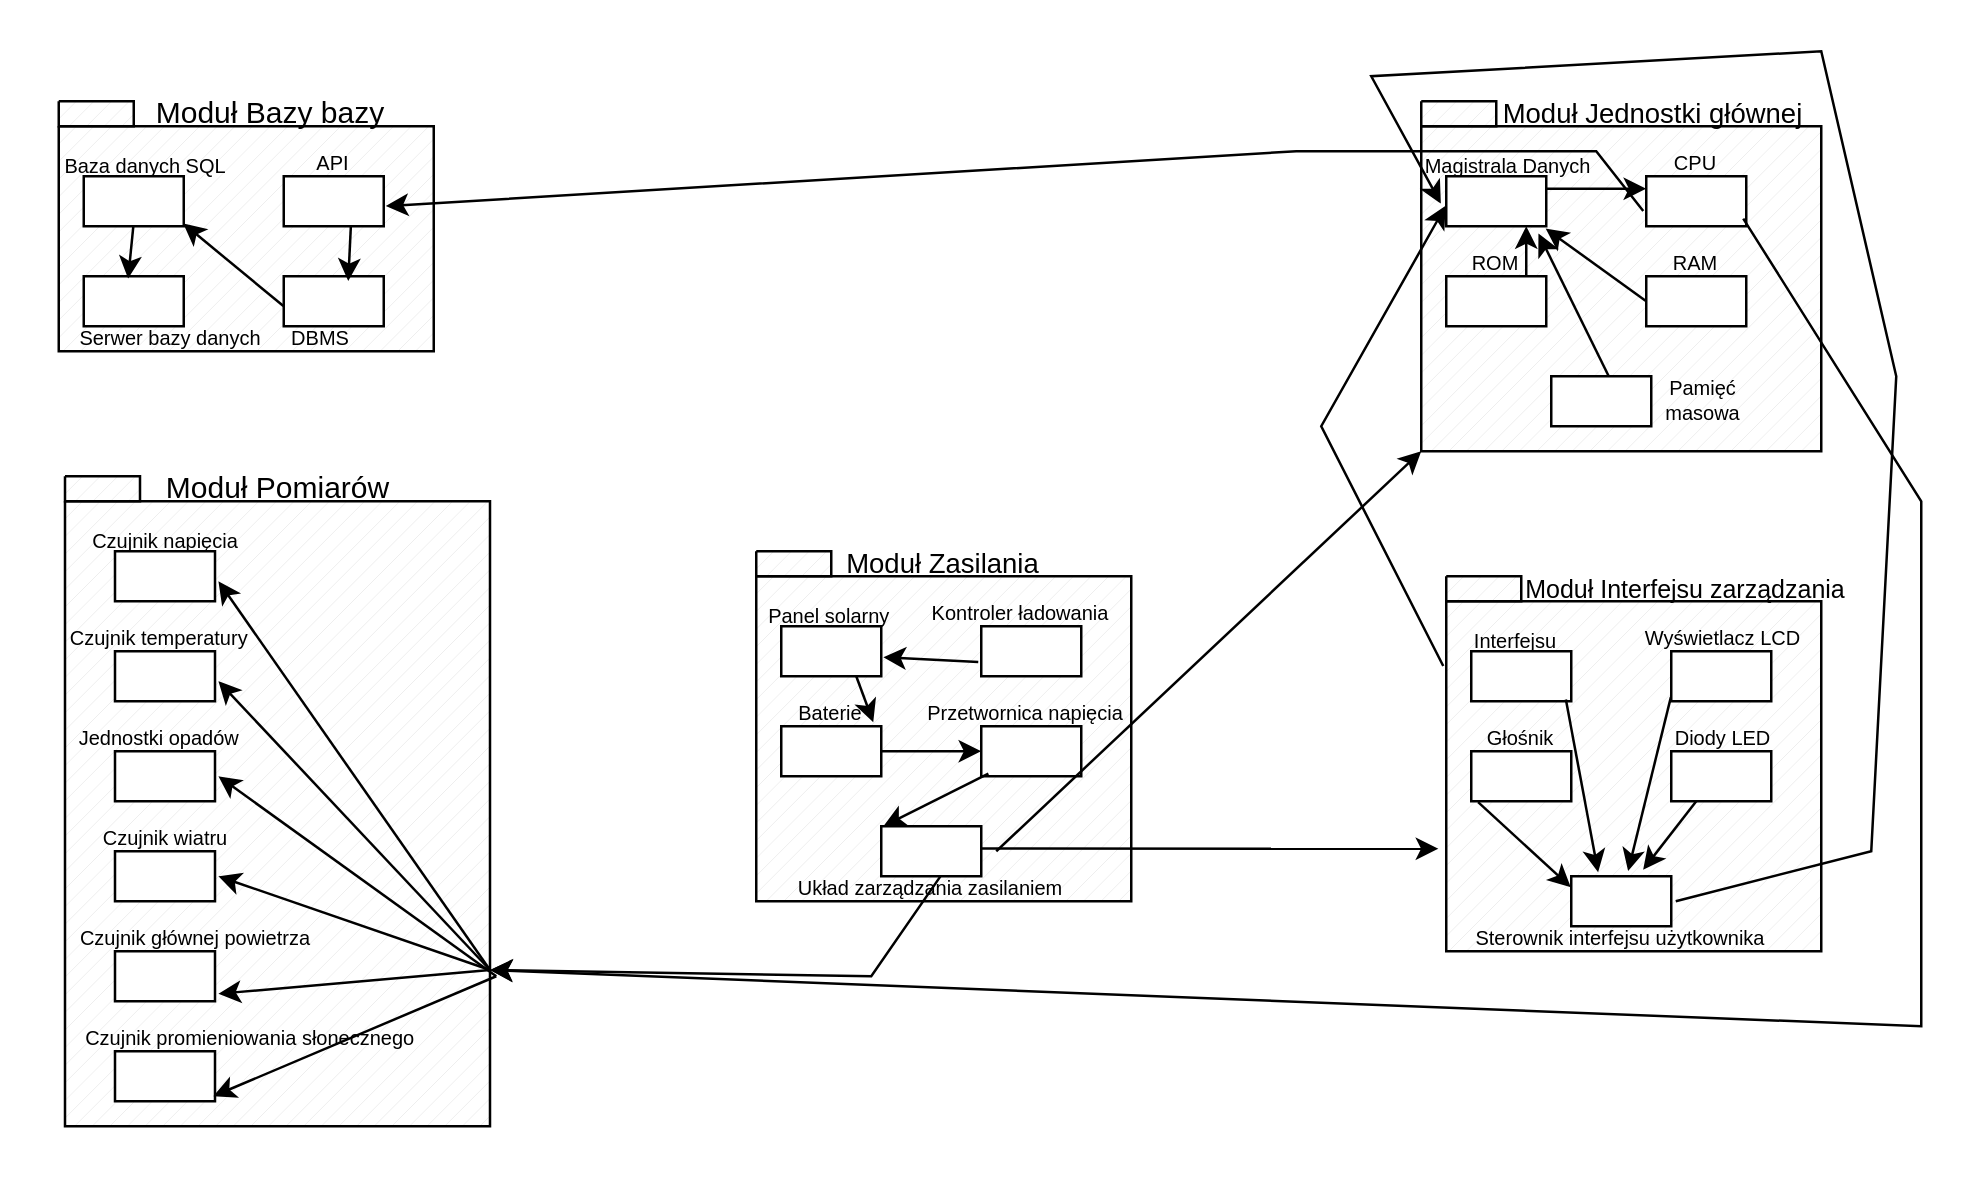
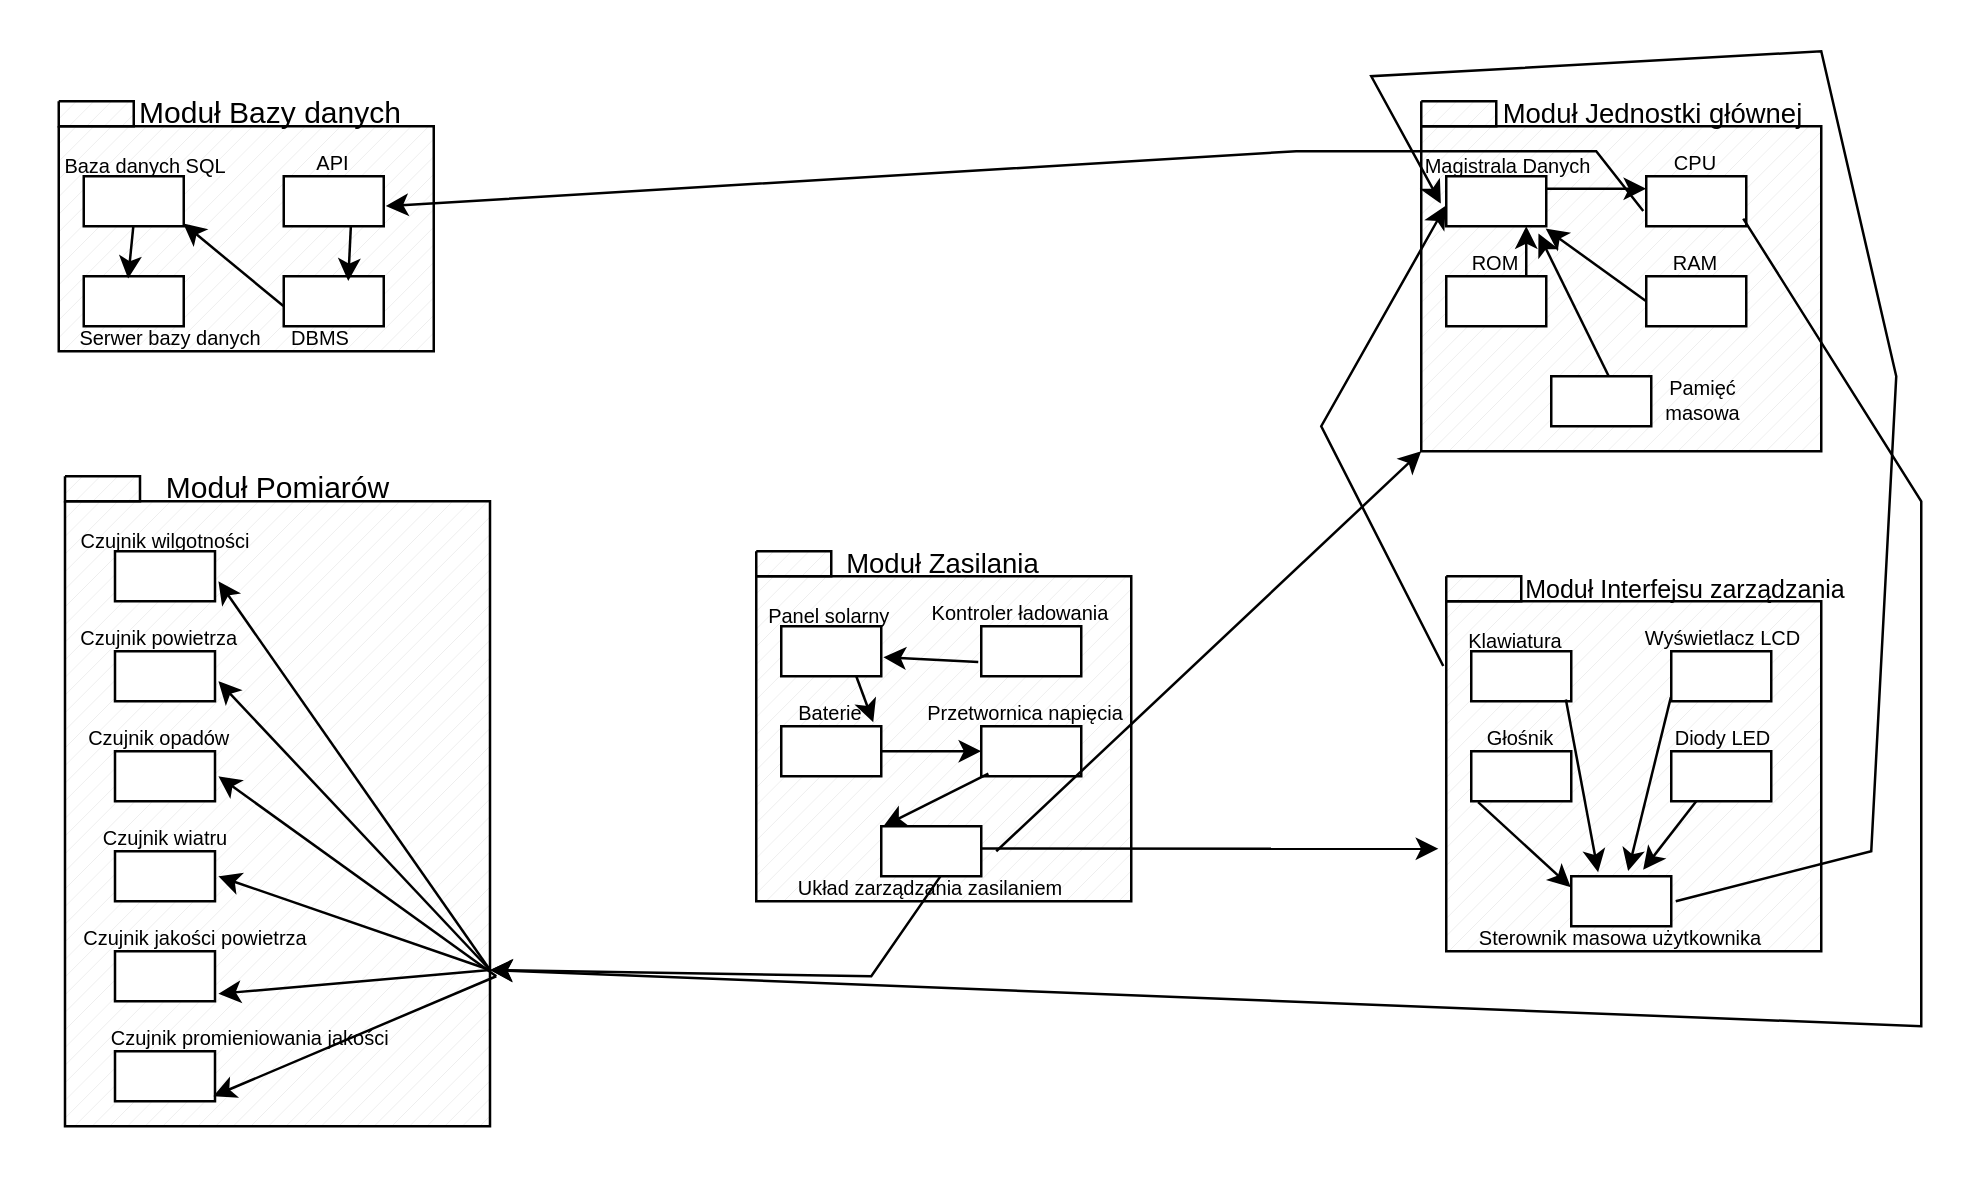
node "Moduł Bazy bazy": label "Moduł Bazy bazy" -> "Moduł Bazy danych"
node "Czujnik napięcia": label "Czujnik napięcia" -> "Czujnik wilgotności"
node "Czujnik temperatury": label "Czujnik temperatury" -> "Czujnik powietrza"
node "Interfejsu": label "Interfejsu" -> "Klawiatura"
node "Jednostki opadów": label "Jednostki opadów" -> "Czujnik opadów"
node "Czujnik głównej powietrza": label "Czujnik głównej powietrza" -> "Czujnik jakości powietrza"
node "Sterownik interfejsu użytkownika": label "Sterownik interfejsu użytkownika" -> "Sterownik masowa użytkownika"
node "Czujnik promieniowania słonecznego": label "Czujnik promieniowania słonecznego" -> "Czujnik promieniowania jakości"
